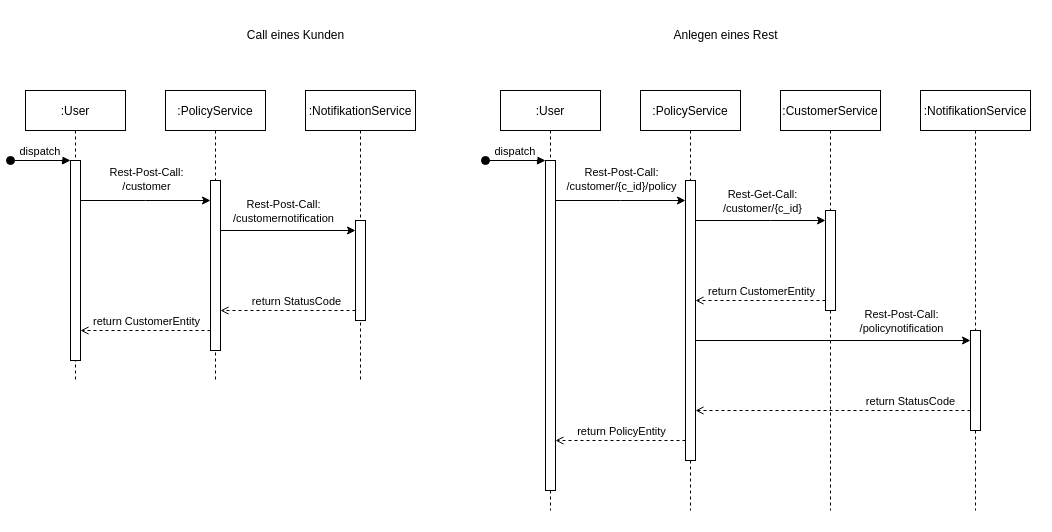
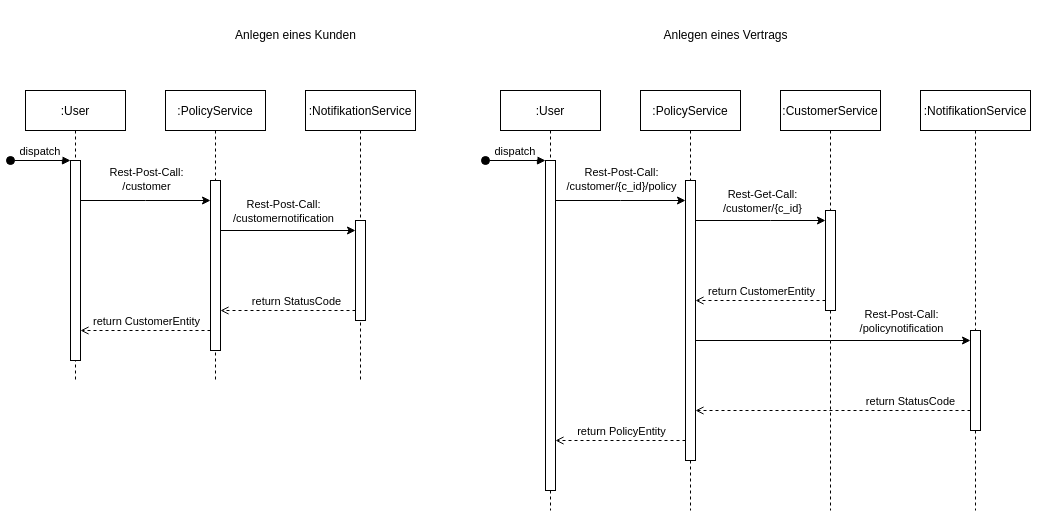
node "Call eines Kunden": label "Call eines Kunden" -> "Anlegen eines Kunden"
node "Anlegen eines Rest": label "Anlegen eines Rest" -> "Anlegen eines Vertrags"
